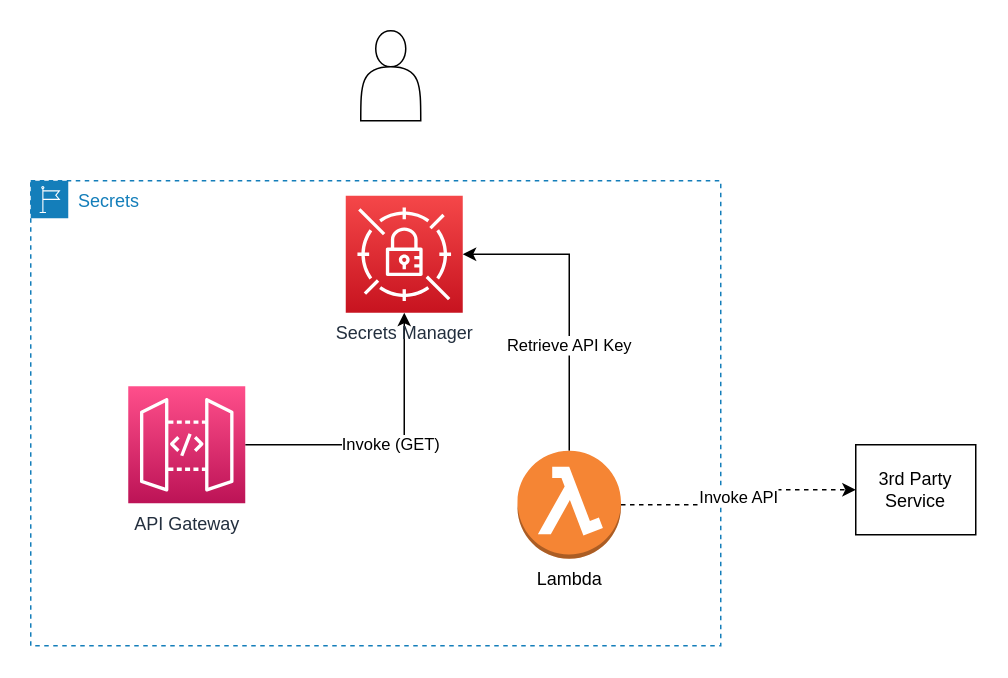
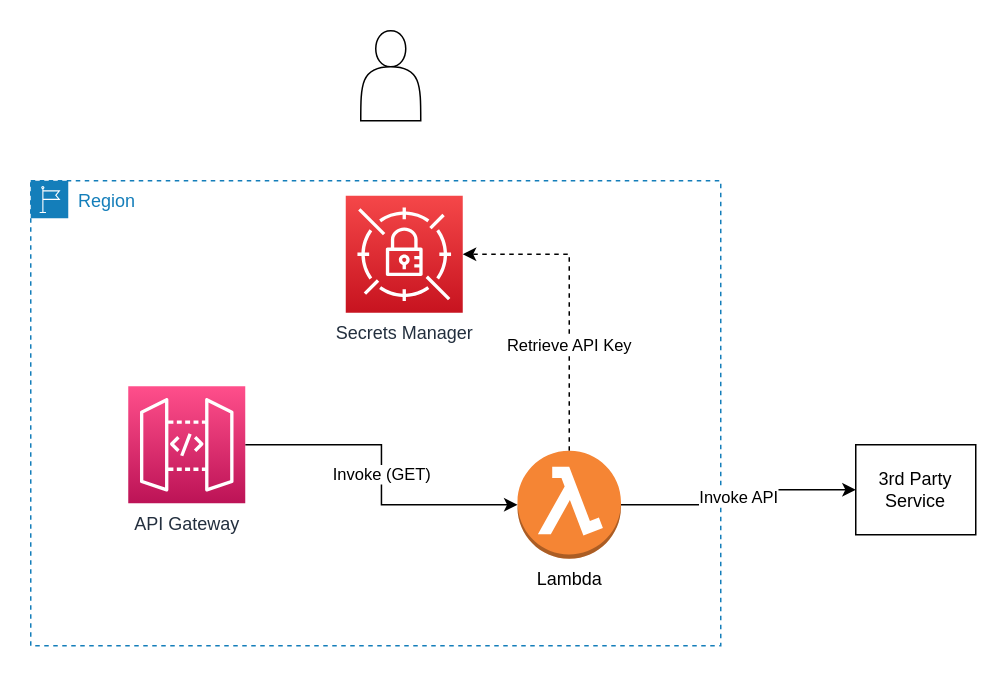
node "Secrets": label "Secrets" -> "Region"
edge "Lambda" -> "Secrets Manager": style solid -> dashed
edge "API Gateway" -> "Secrets Manager": now "API Gateway" -> "Lambda"
edge "Lambda" -> "3rd Party Service": style dashed -> solid
